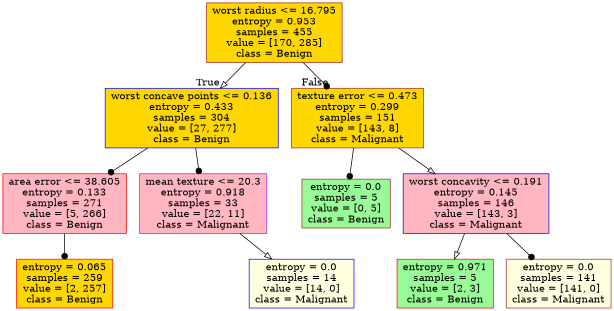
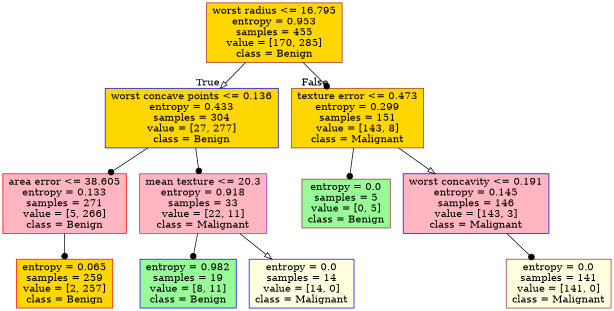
node "entropy = 0.982 samples = 19 value = [8, 11] class = Benign": added
node "entropy = 0.971 samples = 5 value = [2, 3] class = Benign": removed
